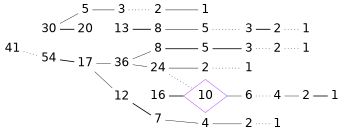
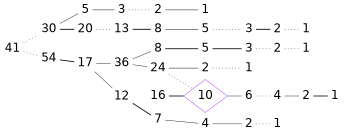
edge "20" -- "13": added
edge "30" -- "41": added
